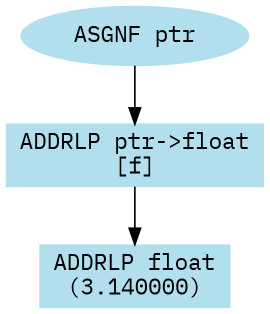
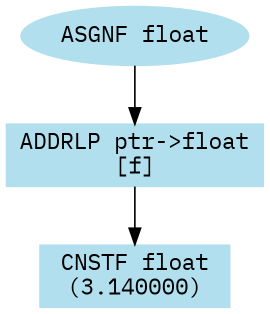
node "ASGNF ptr": label "ASGNF ptr" -> "ASGNF float"
node "ADDRLP float (3.140000)": label "ADDRLP float (3.140000)" -> "CNSTF float (3.140000)"
